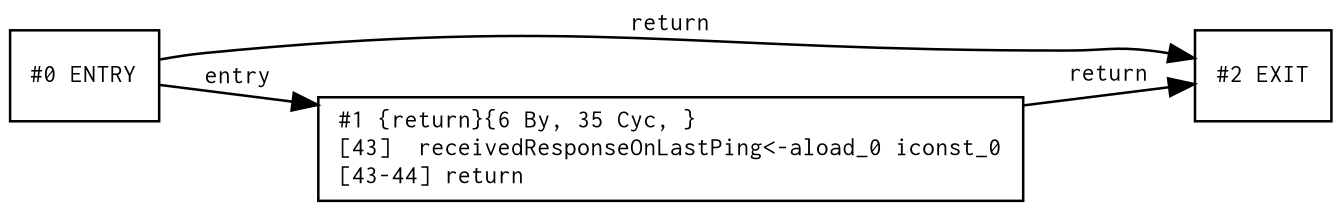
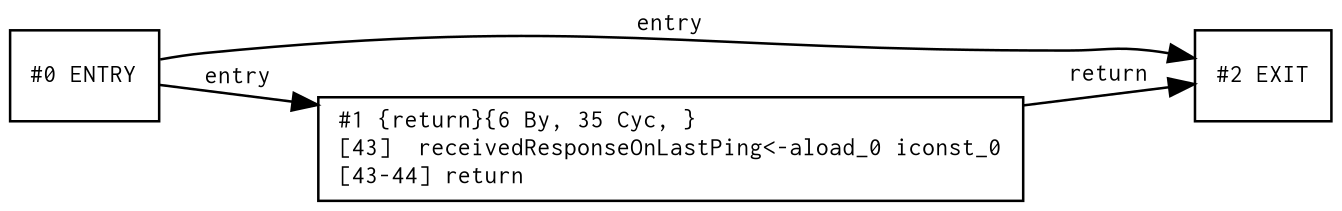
edge "#0 ENTRY" -> "#2 EXIT": label "return" -> "entry"
